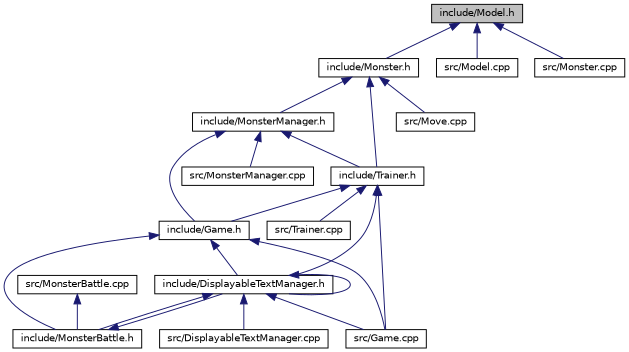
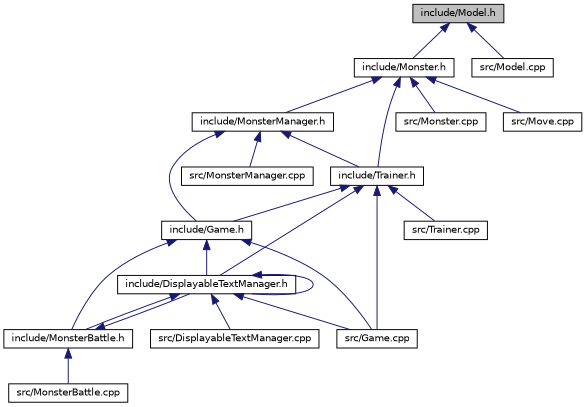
edge "src/Monster.cpp" -> "include/Model.h": now "src/Monster.cpp" -> "include/Monster.h"
edge "include/MonsterBattle.h" -> "src/MonsterBattle.cpp": reversed
